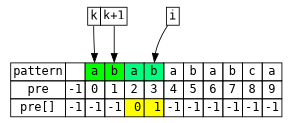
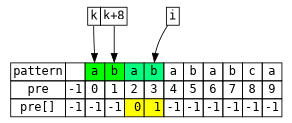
node "k": text "k+1" -> "k+8"
